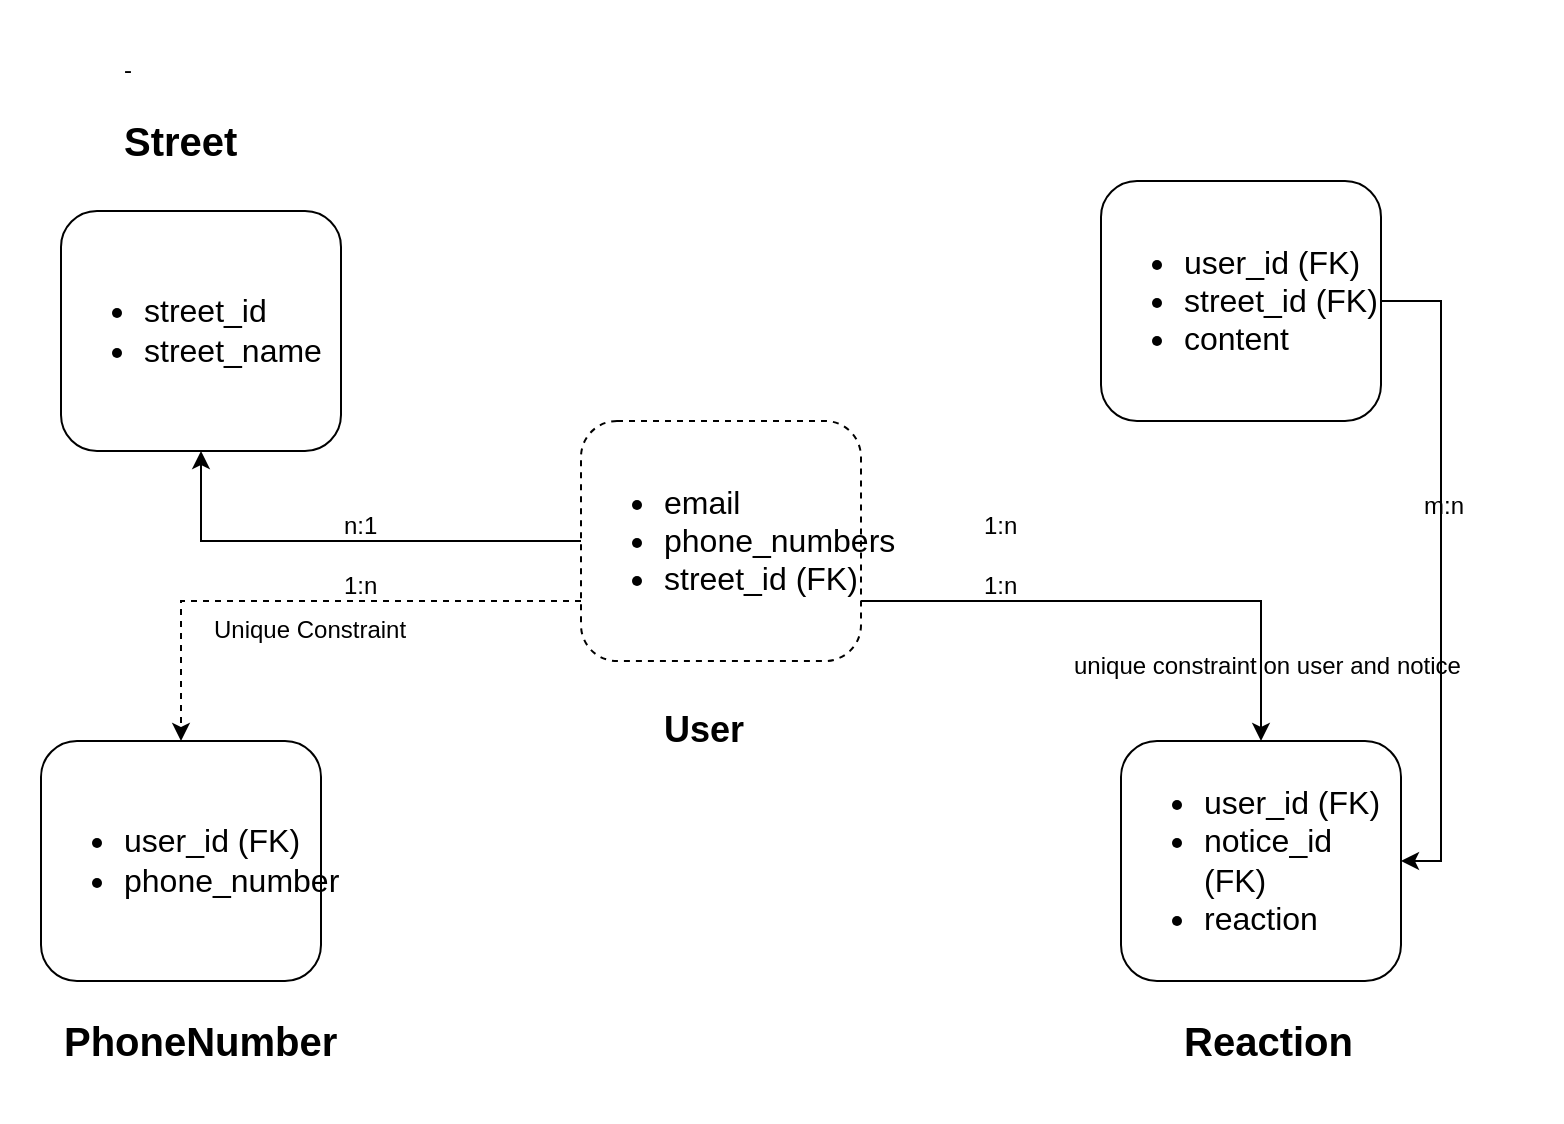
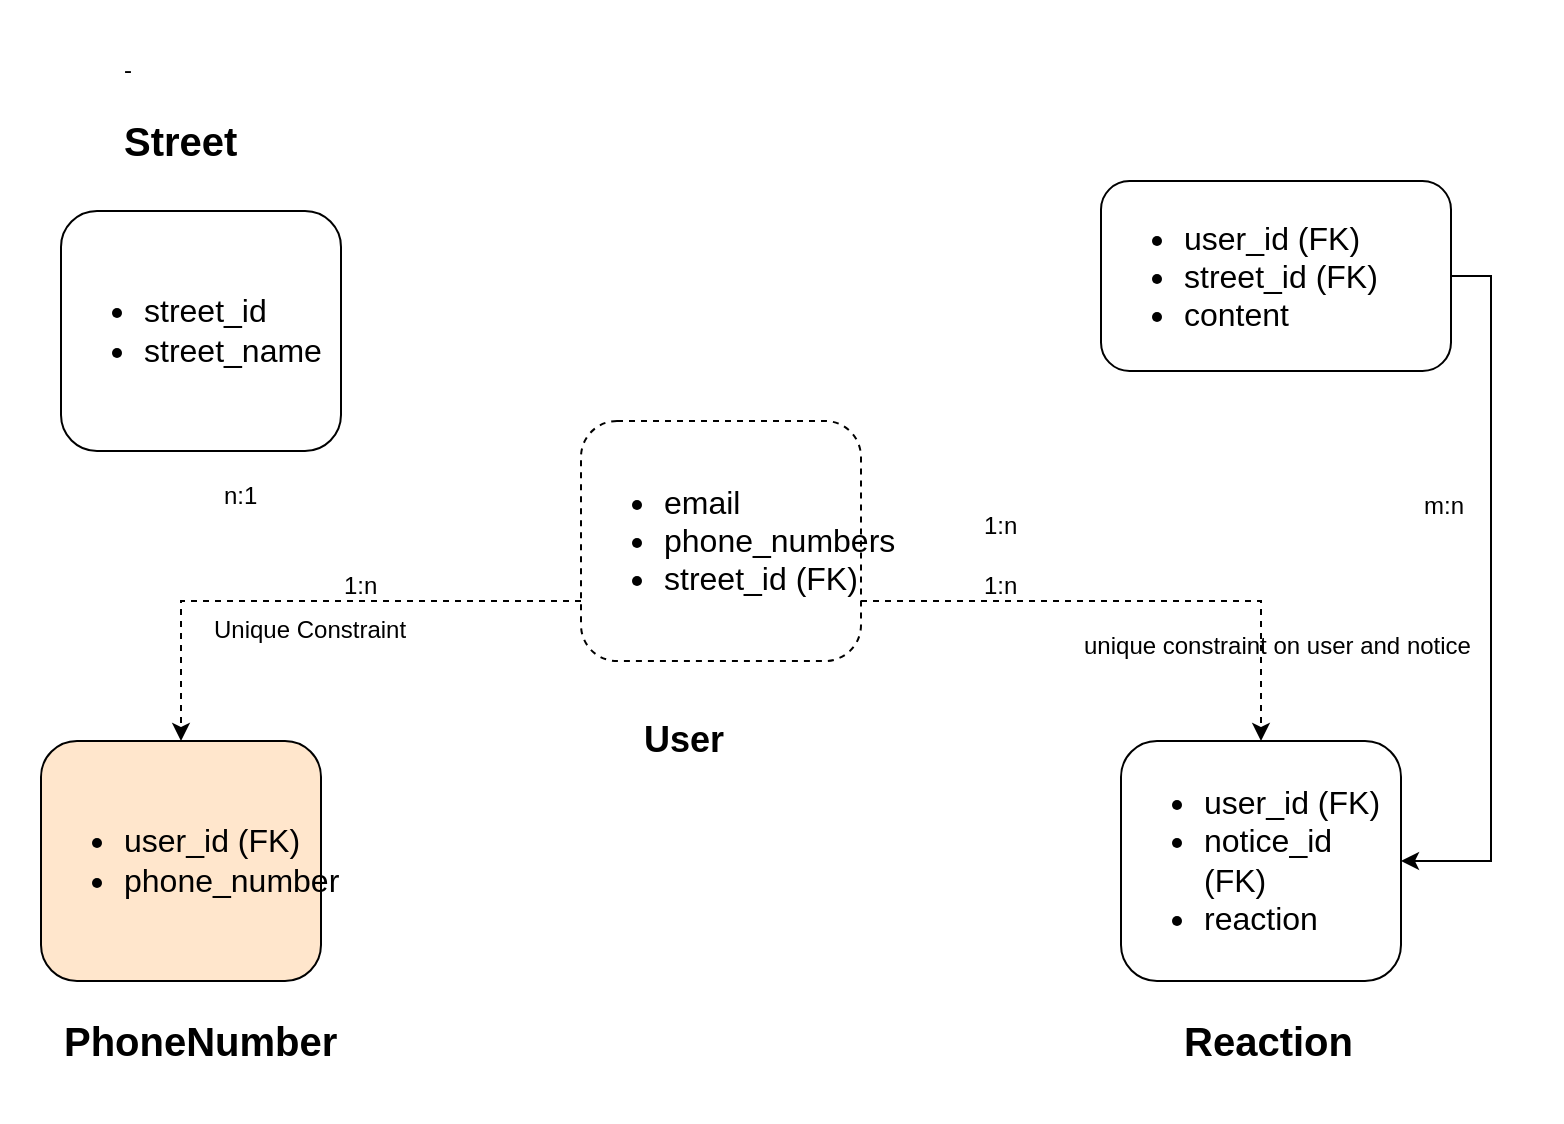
node "user_id (FK) street_id (FK) content": size 280x240 -> 350x190
node "n:1": moved (381, 527) -> (261, 497)
edge "email phone_numbers street_id (FK)" -> "street_id street_name": removed
edge "email phone_numbers street_id (FK)" -> "user_id (FK) notice_id (FK) reaction": style solid -> dashed
node "unique constraint on user and notice": moved (1291, 667) -> (1301, 647)
node "User": moved (721, 731) -> (701, 741)
node "user_id (FK) phone_number": fillcolor #ffffff -> #ffe6cc
